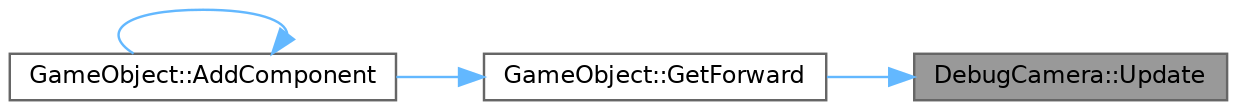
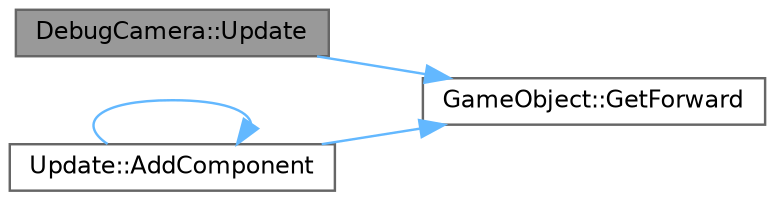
node "GameObject::AddComponent": label "GameObject::AddComponent" -> "Update::AddComponent"
edge "GameObject::GetForward" -> "DebugCamera::Update": reversed
